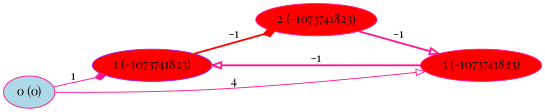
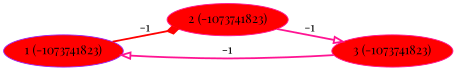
node "0 (0)": removed
